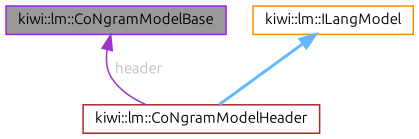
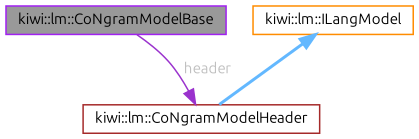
edge "kiwi::lm::CoNgramModelHeader" -> "kiwi::lm::CoNgramModelBase": reversed
